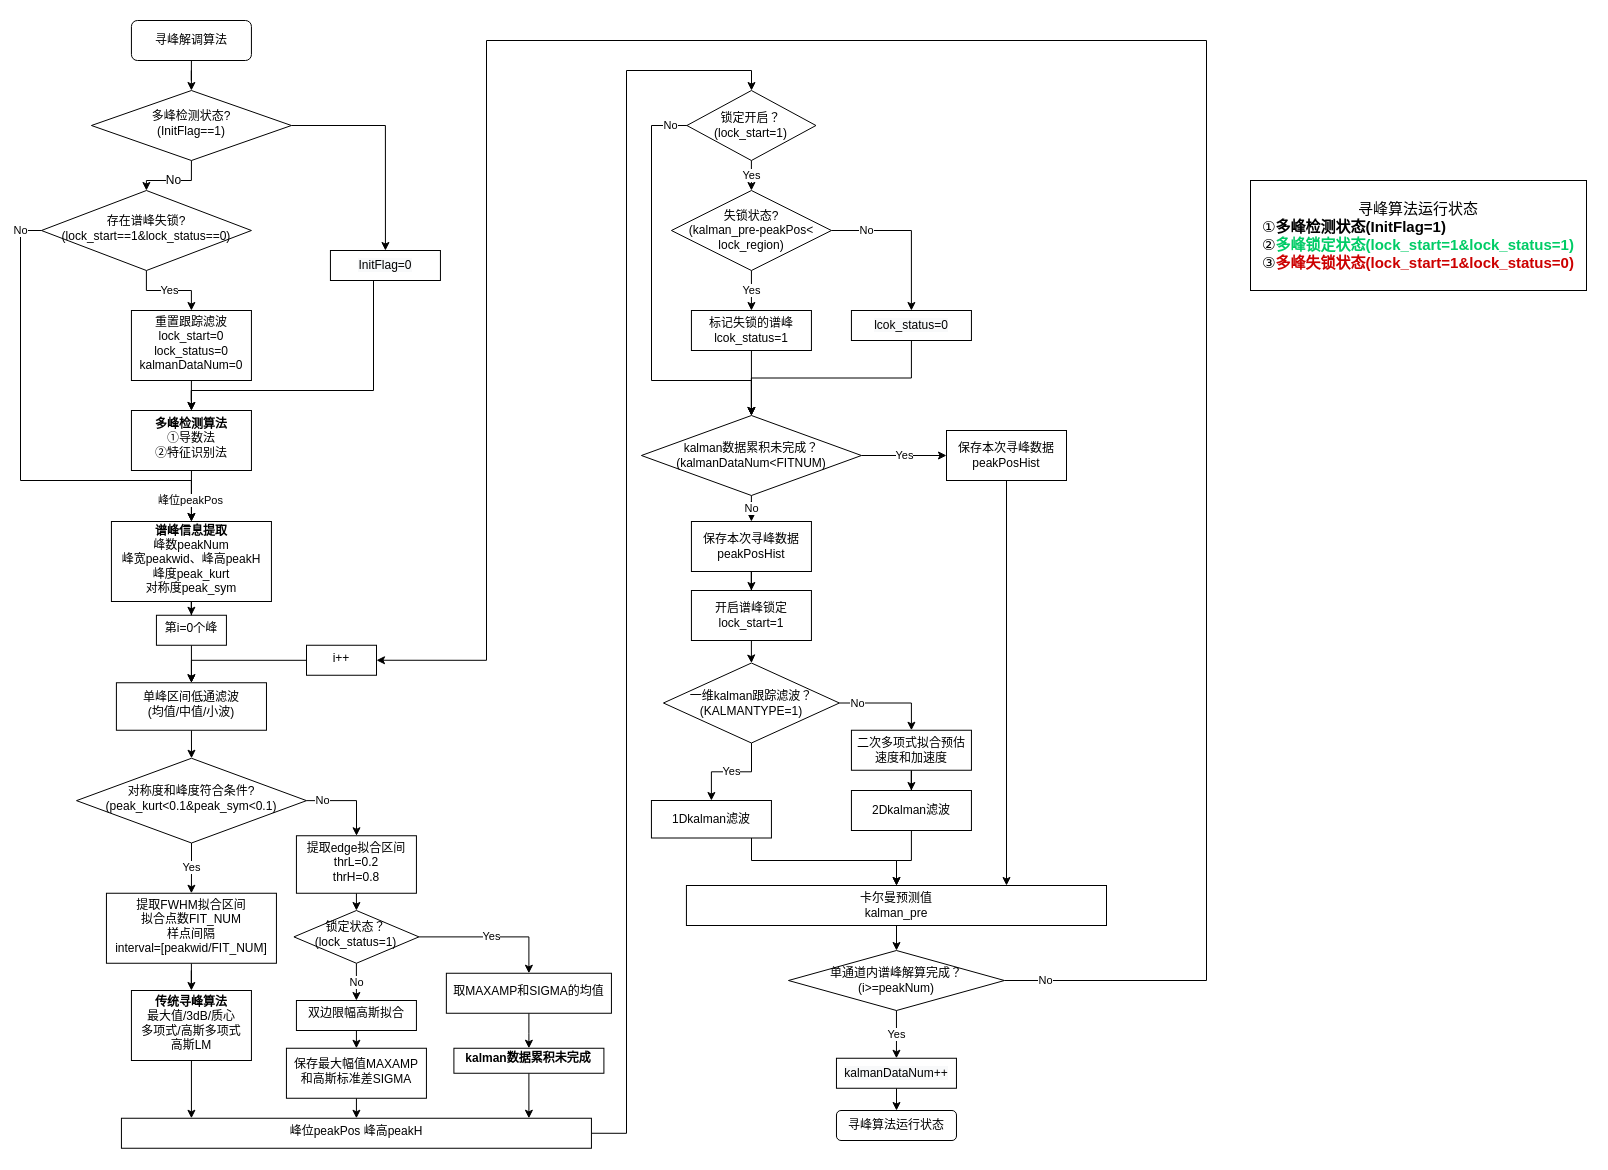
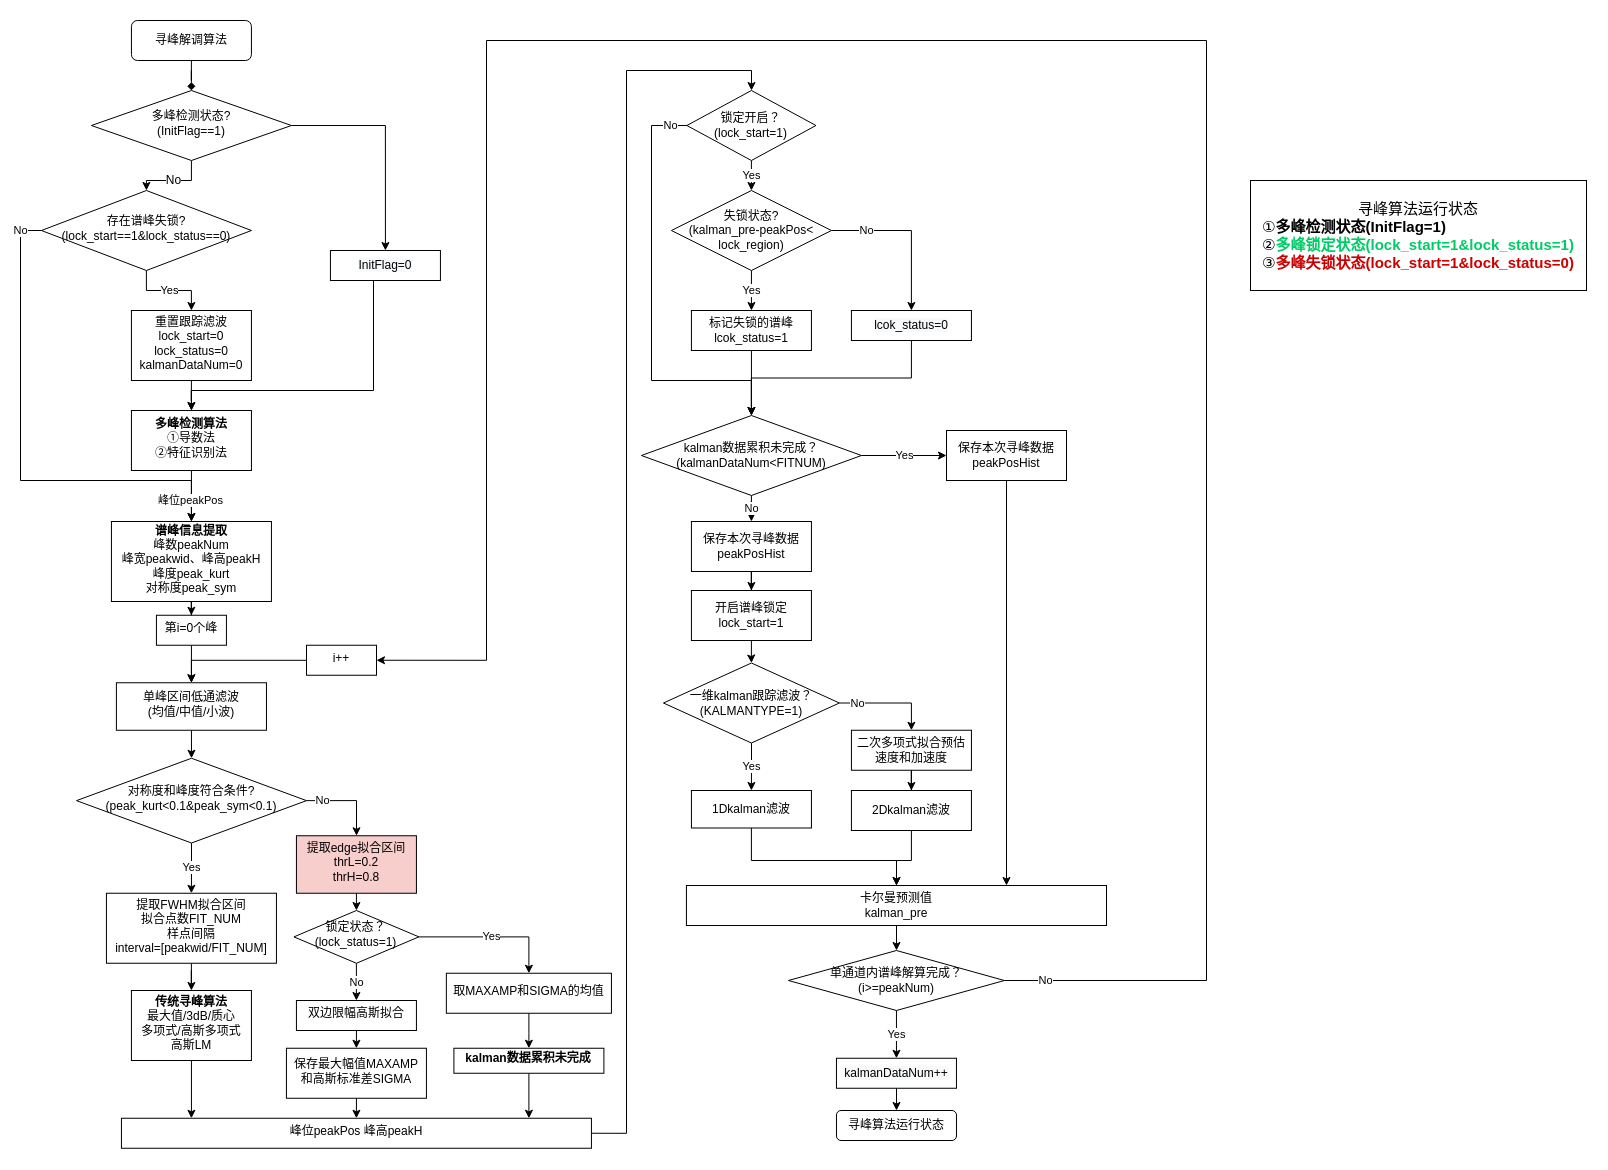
edge "寻峰解调算法" -> "多峰检测状态? (InitFlag==1)": arrowhead classic -> diamond
node "1Dkalman滤波": moved (711, 819) -> (751, 809)
node "提取edge拟合区间 thrL=0.2 thrH=0.8": fillcolor #ffffff -> #f8cecc
